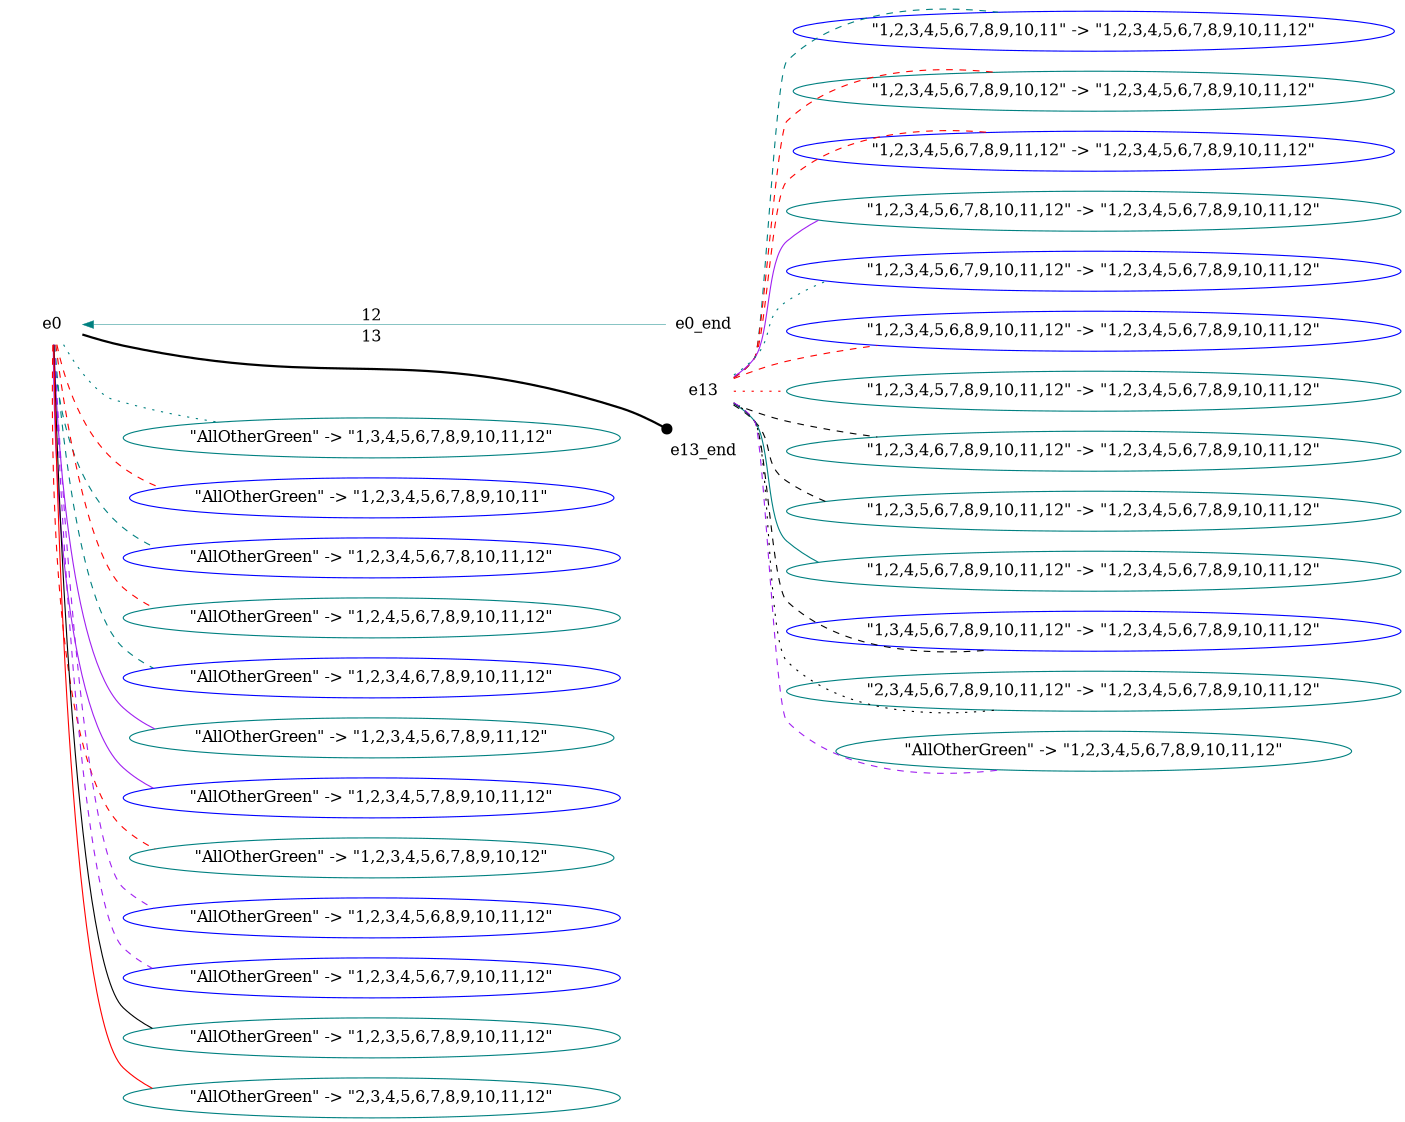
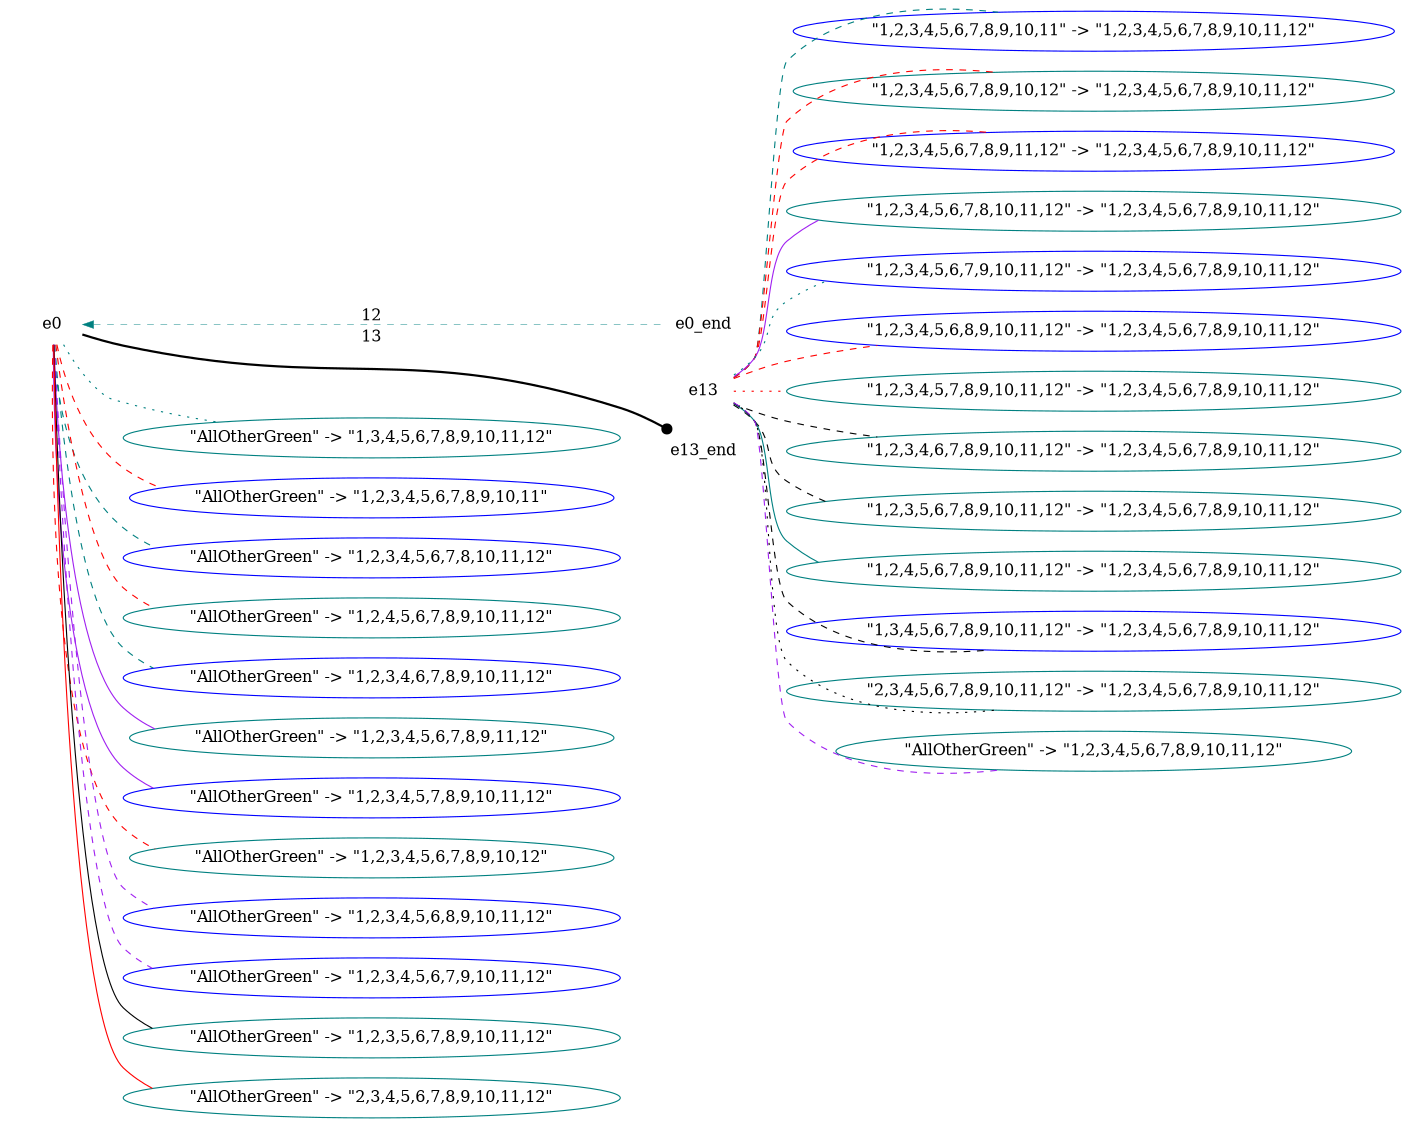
edge "e0_end" -> "e0": style solid -> dashed
